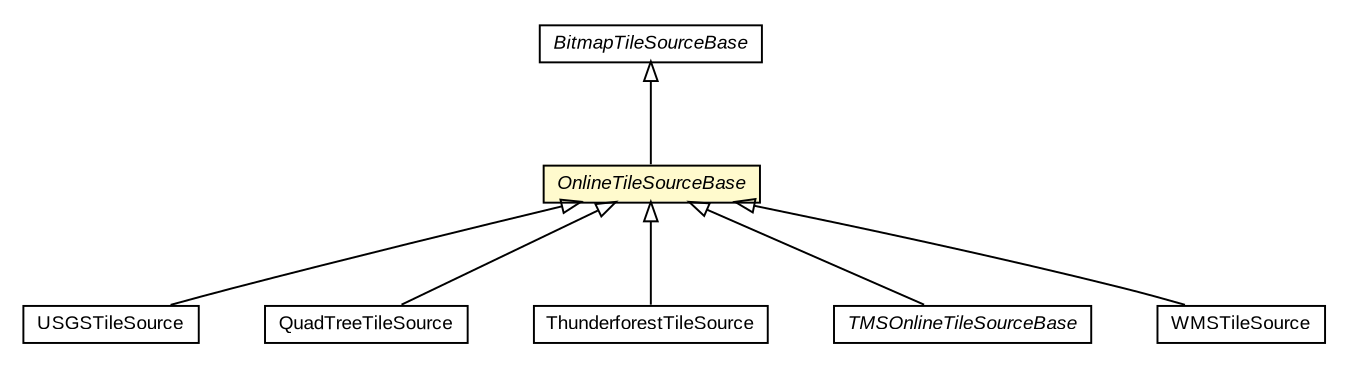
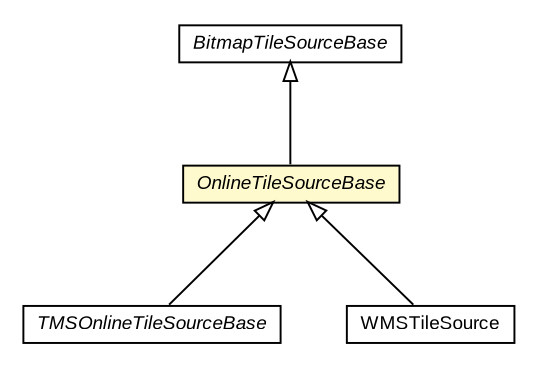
node "USGSTileSource": removed
node "QuadTreeTileSource": removed
node "ThunderforestTileSource": removed
